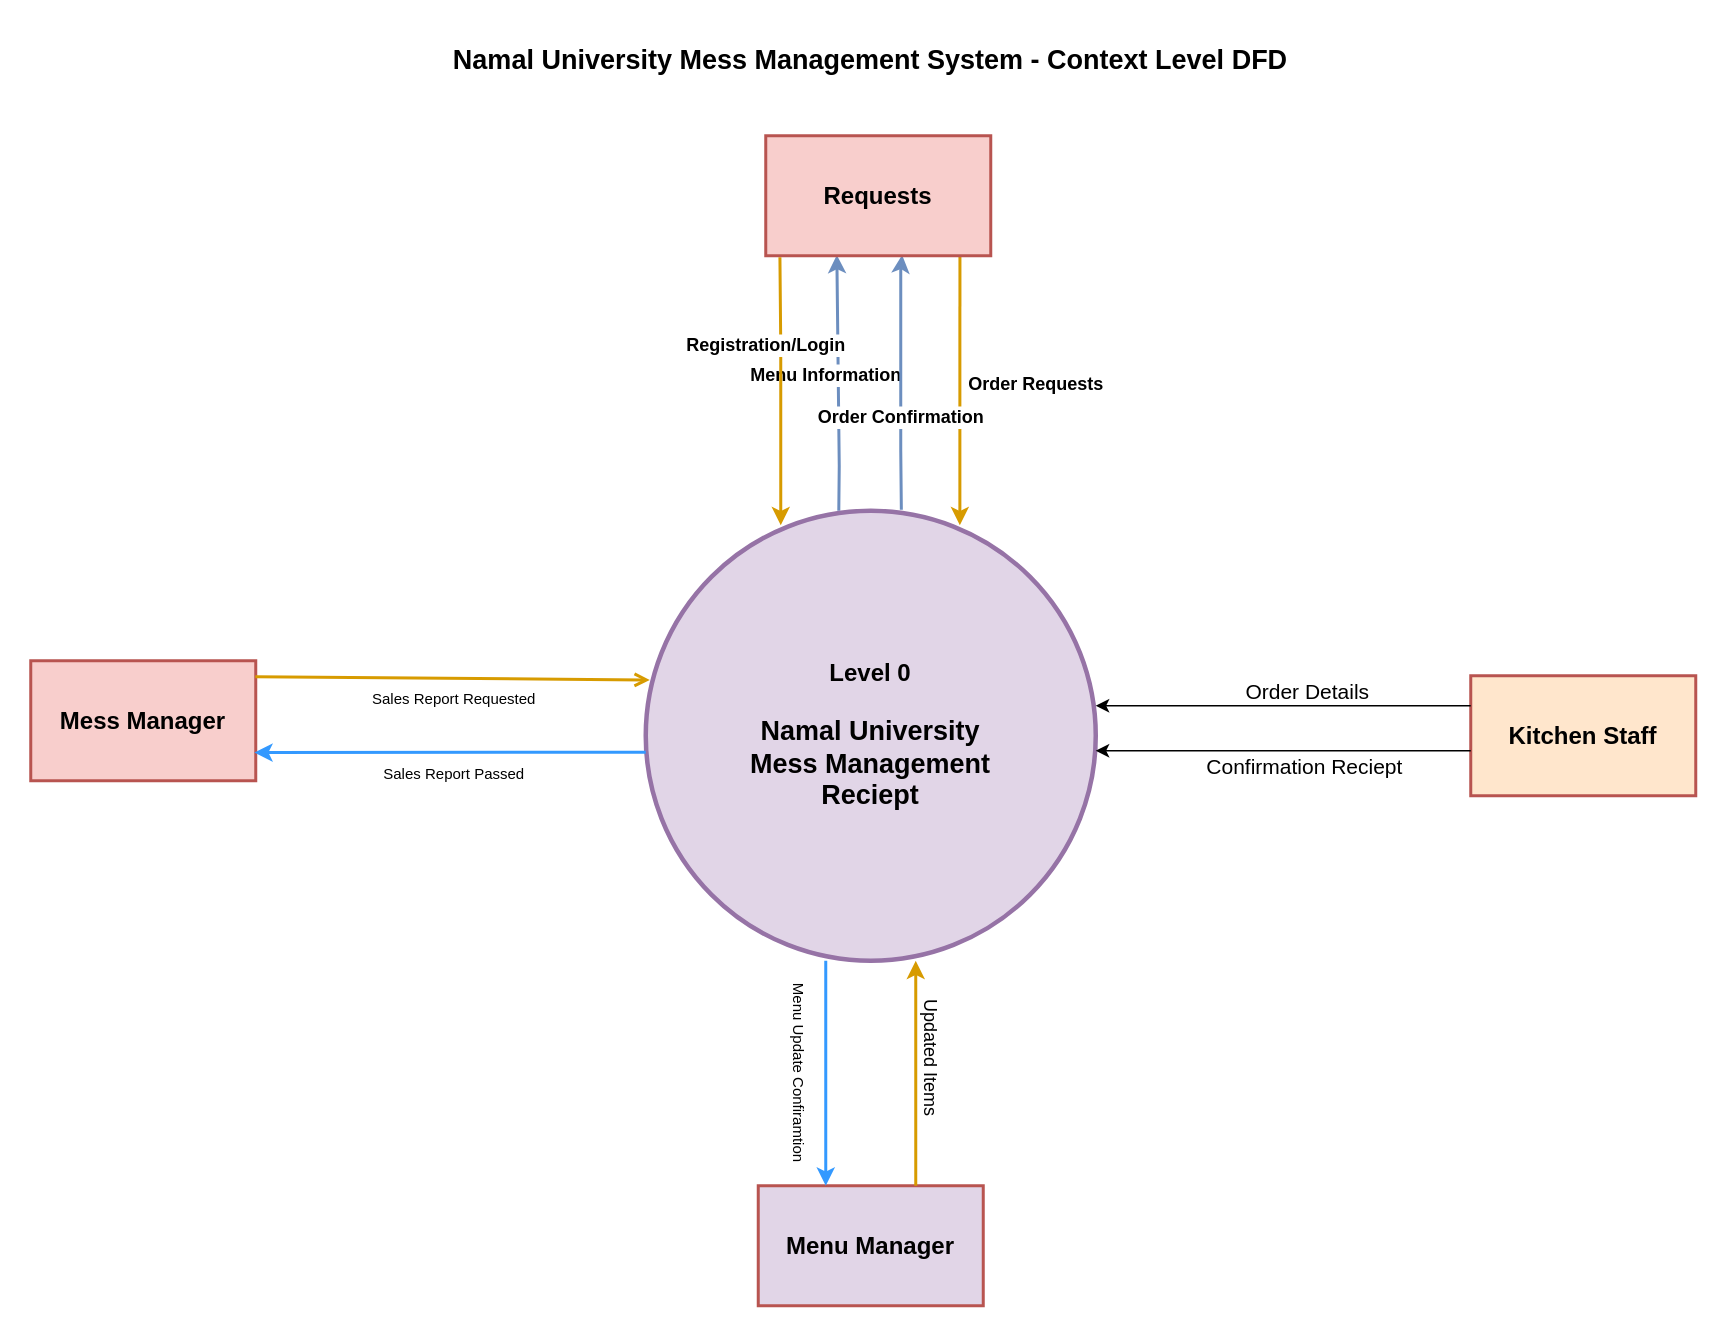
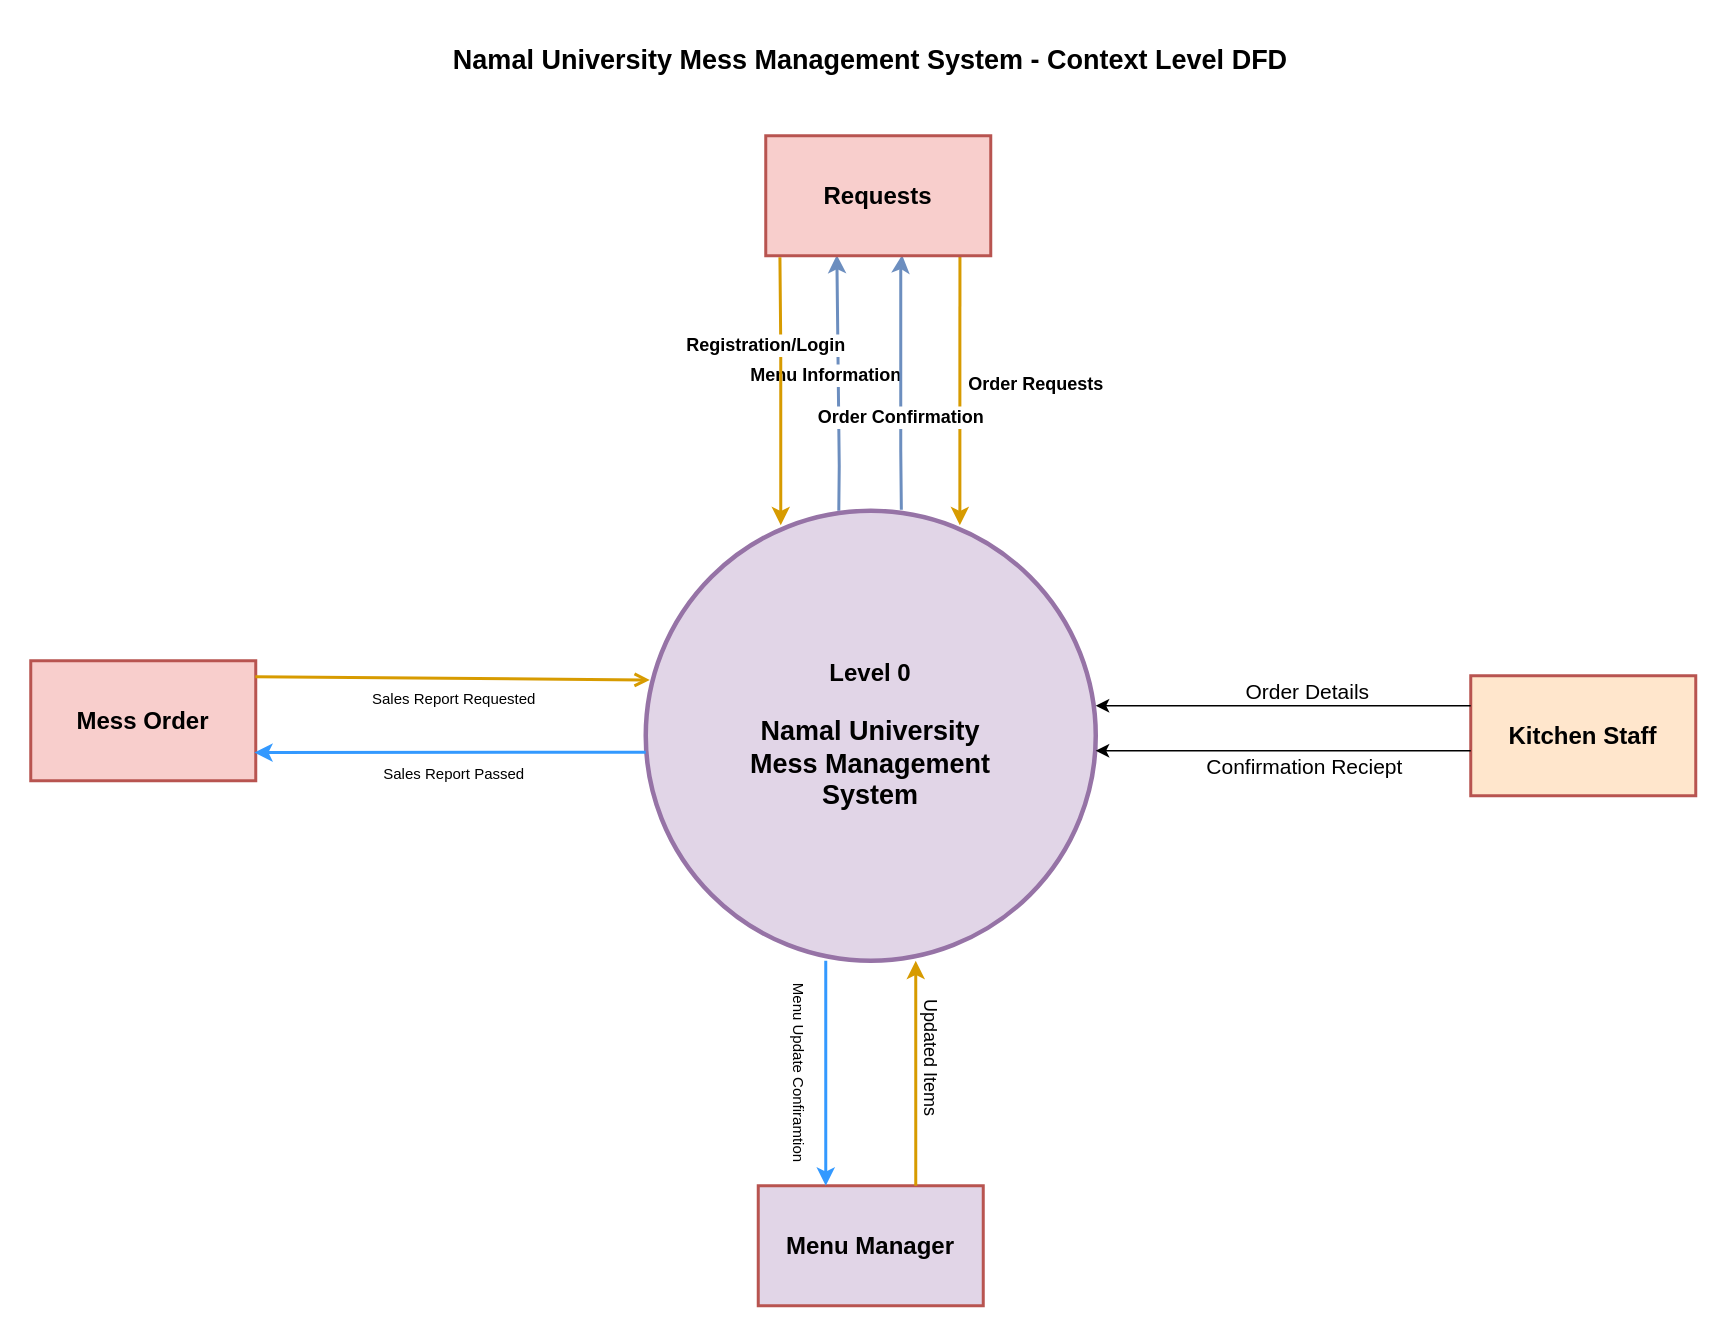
node "Mess Manager": label "Mess Manager" -> "Mess Order"
node "Level 0 Namal University Mess Management Reciept": label "Level 0 Namal University Mess Management Reciept" -> "Level 0 Namal University Mess Management System"
